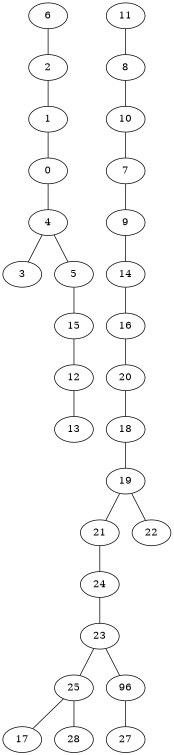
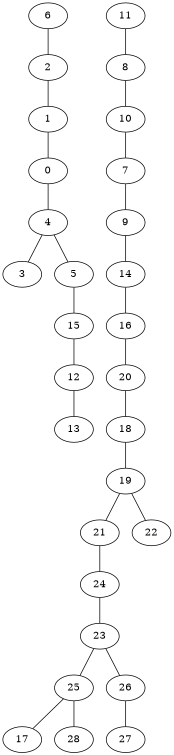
node "96": label "96" -> "26"
